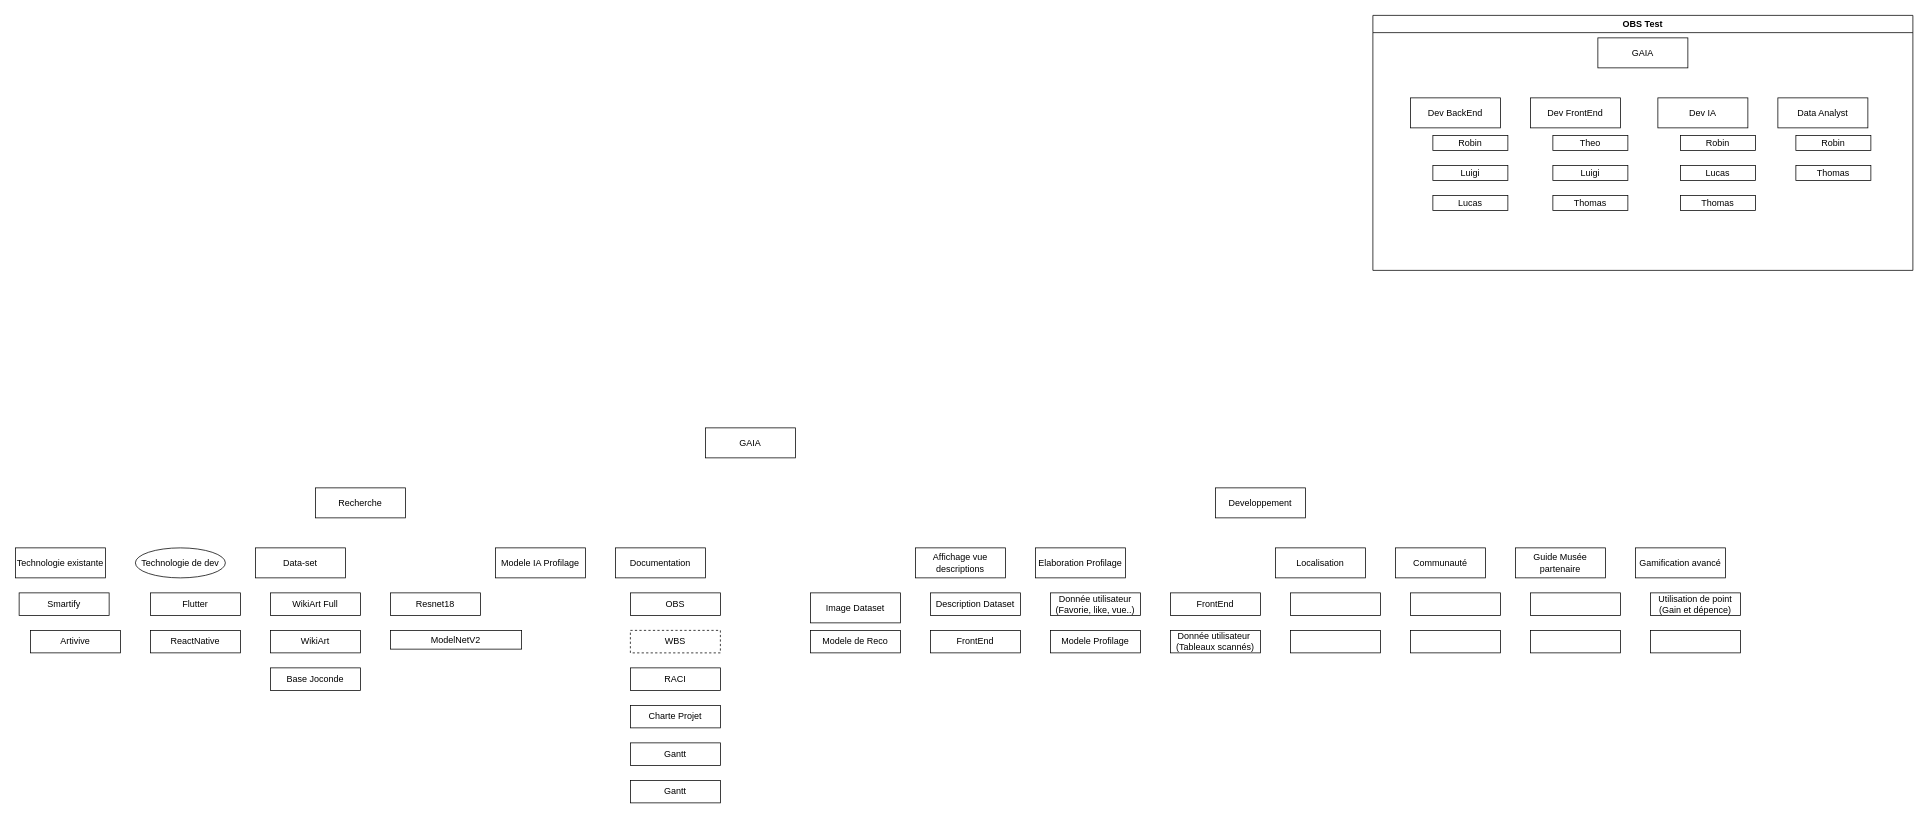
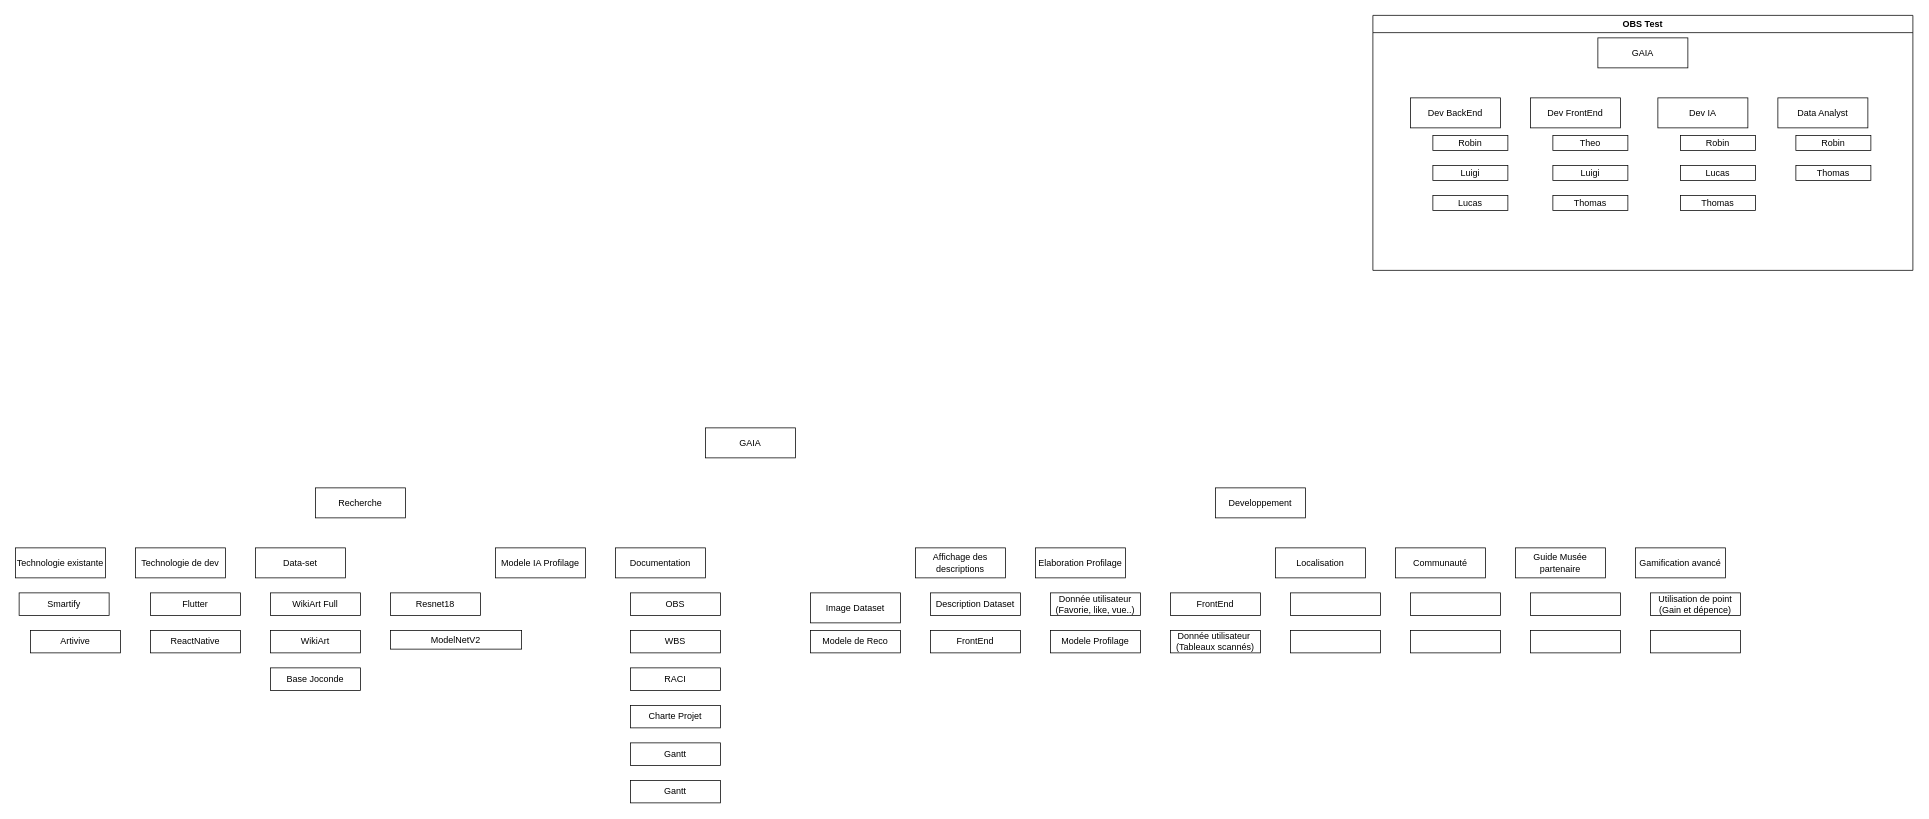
node "Technologie de dev": shape ellipse -> rectangle
node "Affichage vue descriptions": label "Affichage vue descriptions" -> "Affichage des descriptions"
node "WBS": style dashed -> solid
